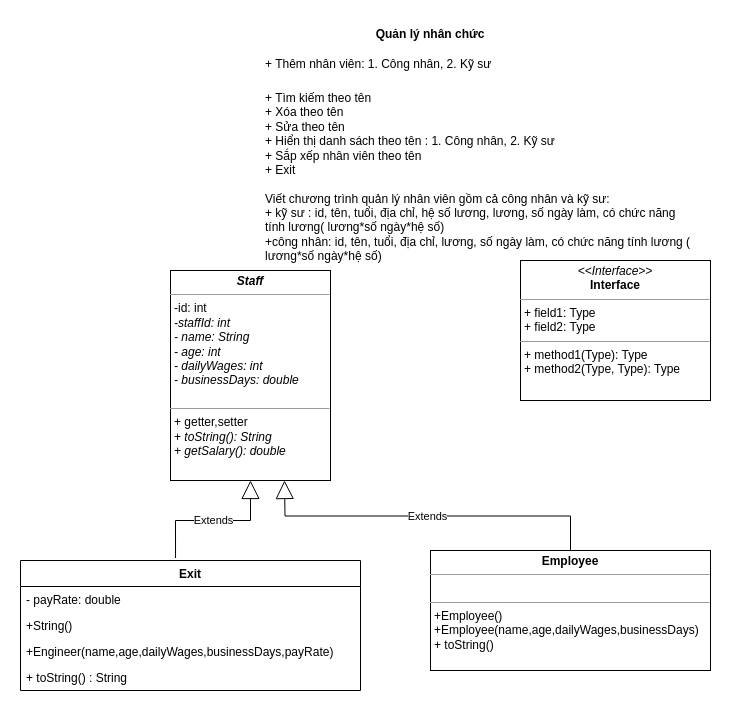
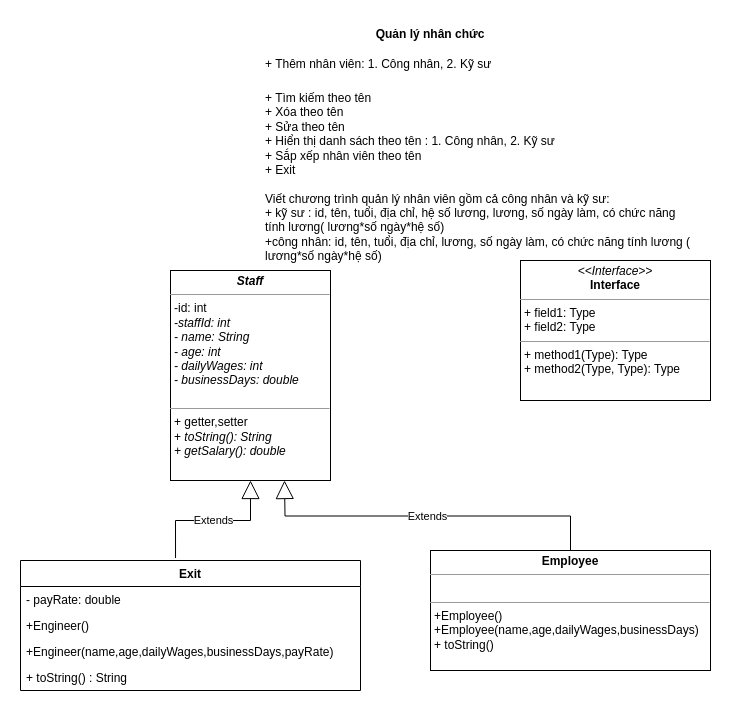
node "+String()": label "+String()" -> "+Engineer()"
